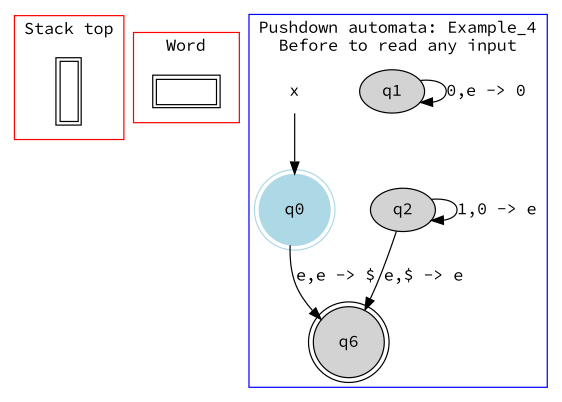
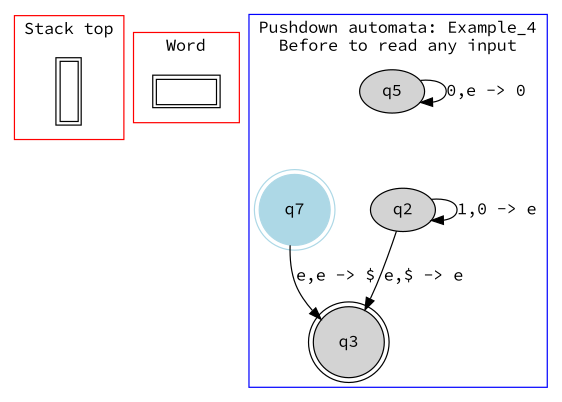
node "x": removed
node "q1": label "q1" -> "q5"
node "q0": label "q0" -> "q7"
node "q6": label "q6" -> "q3"
